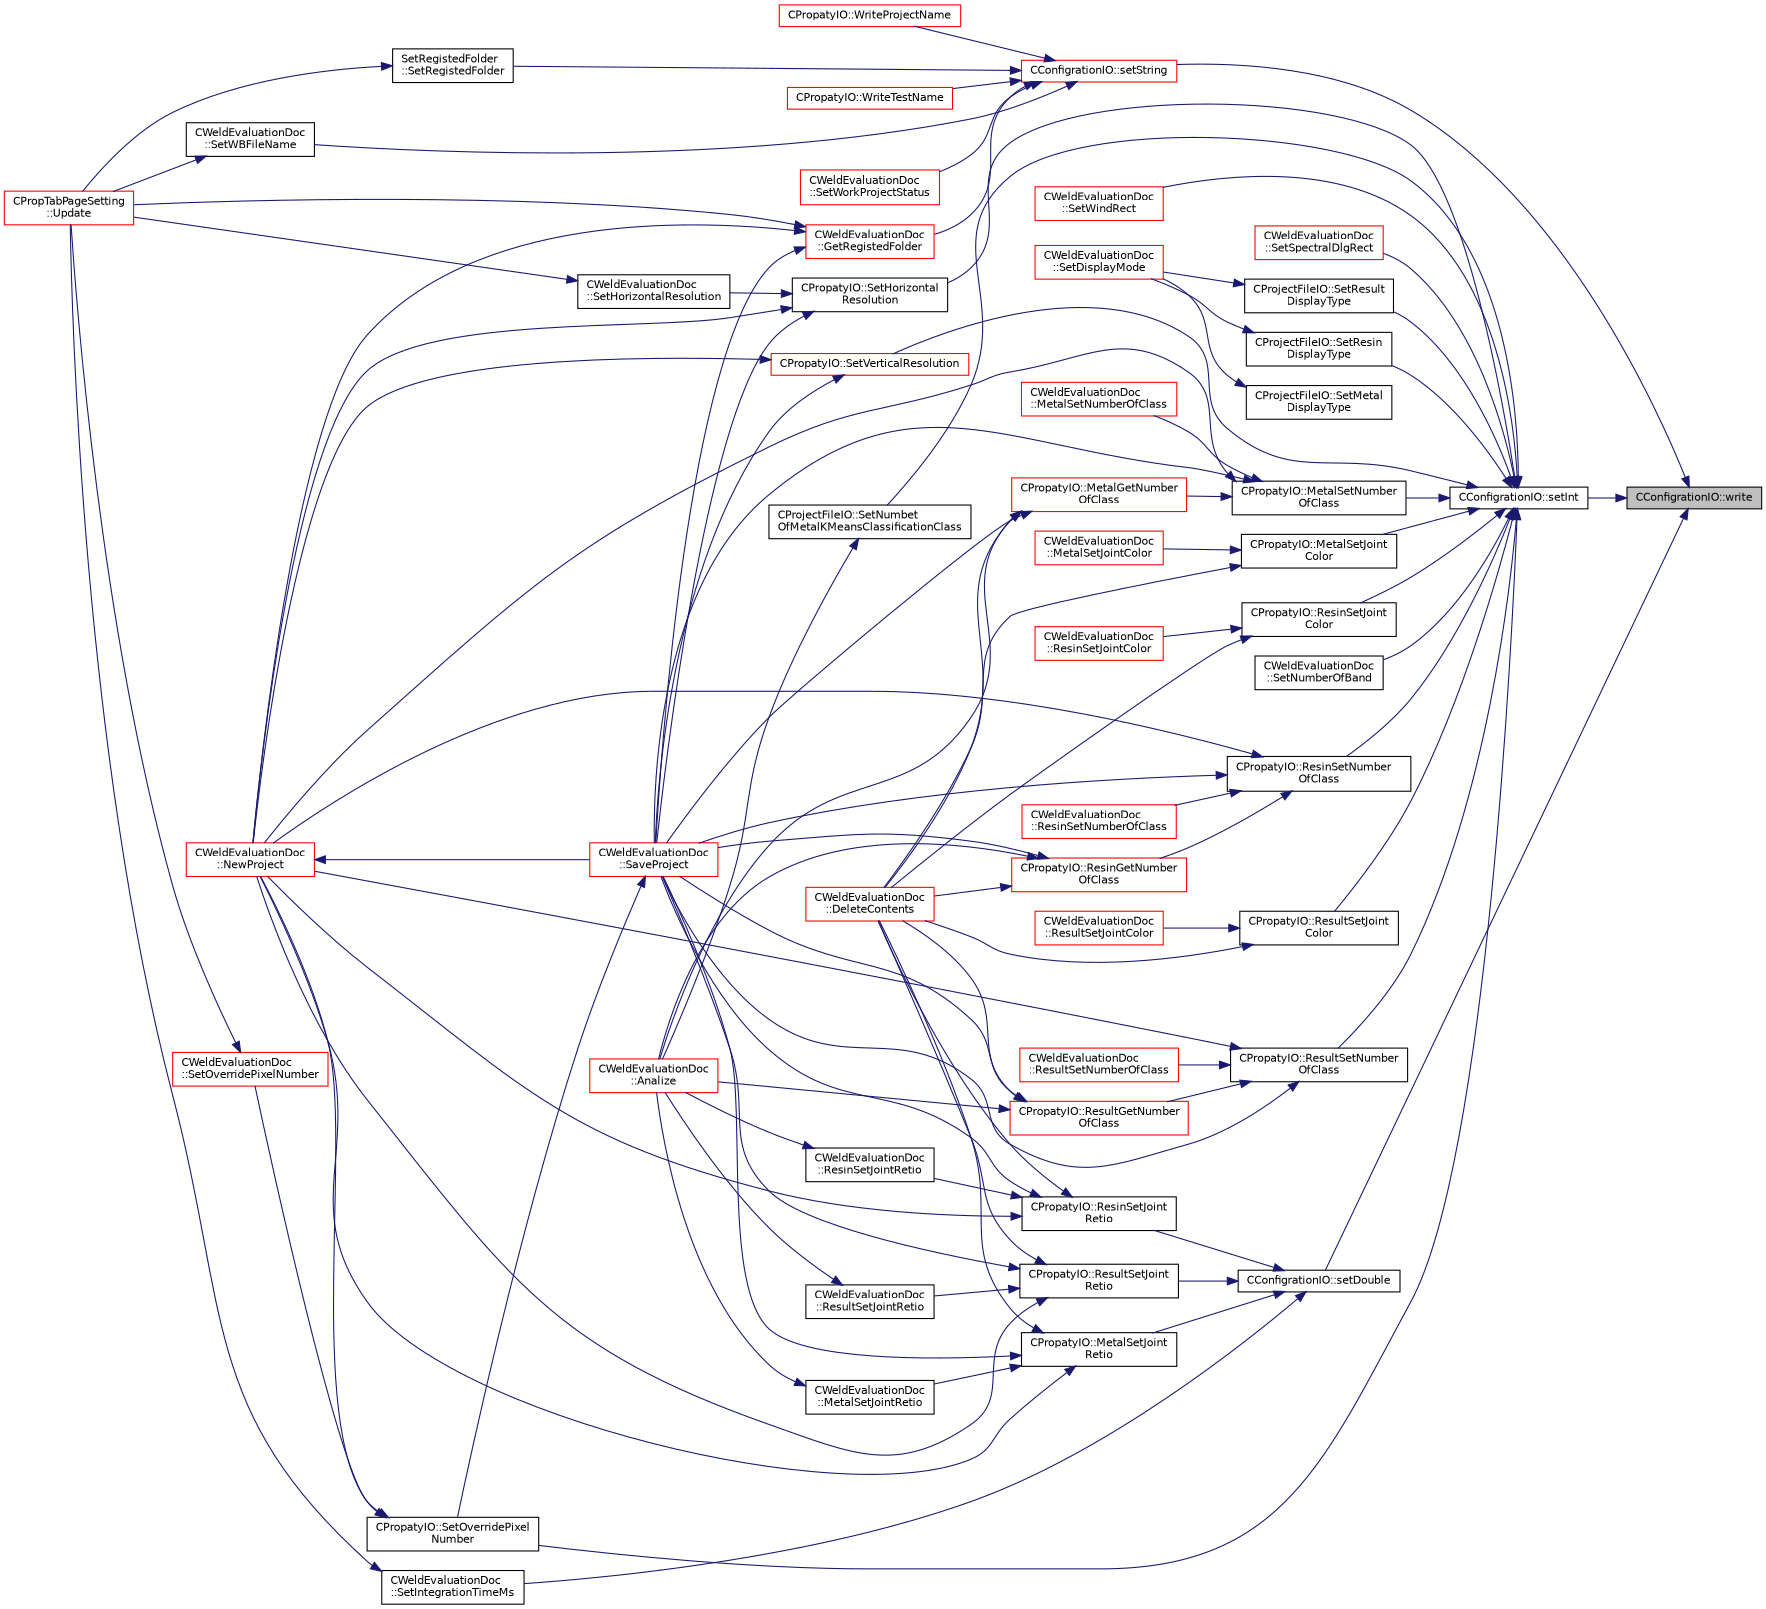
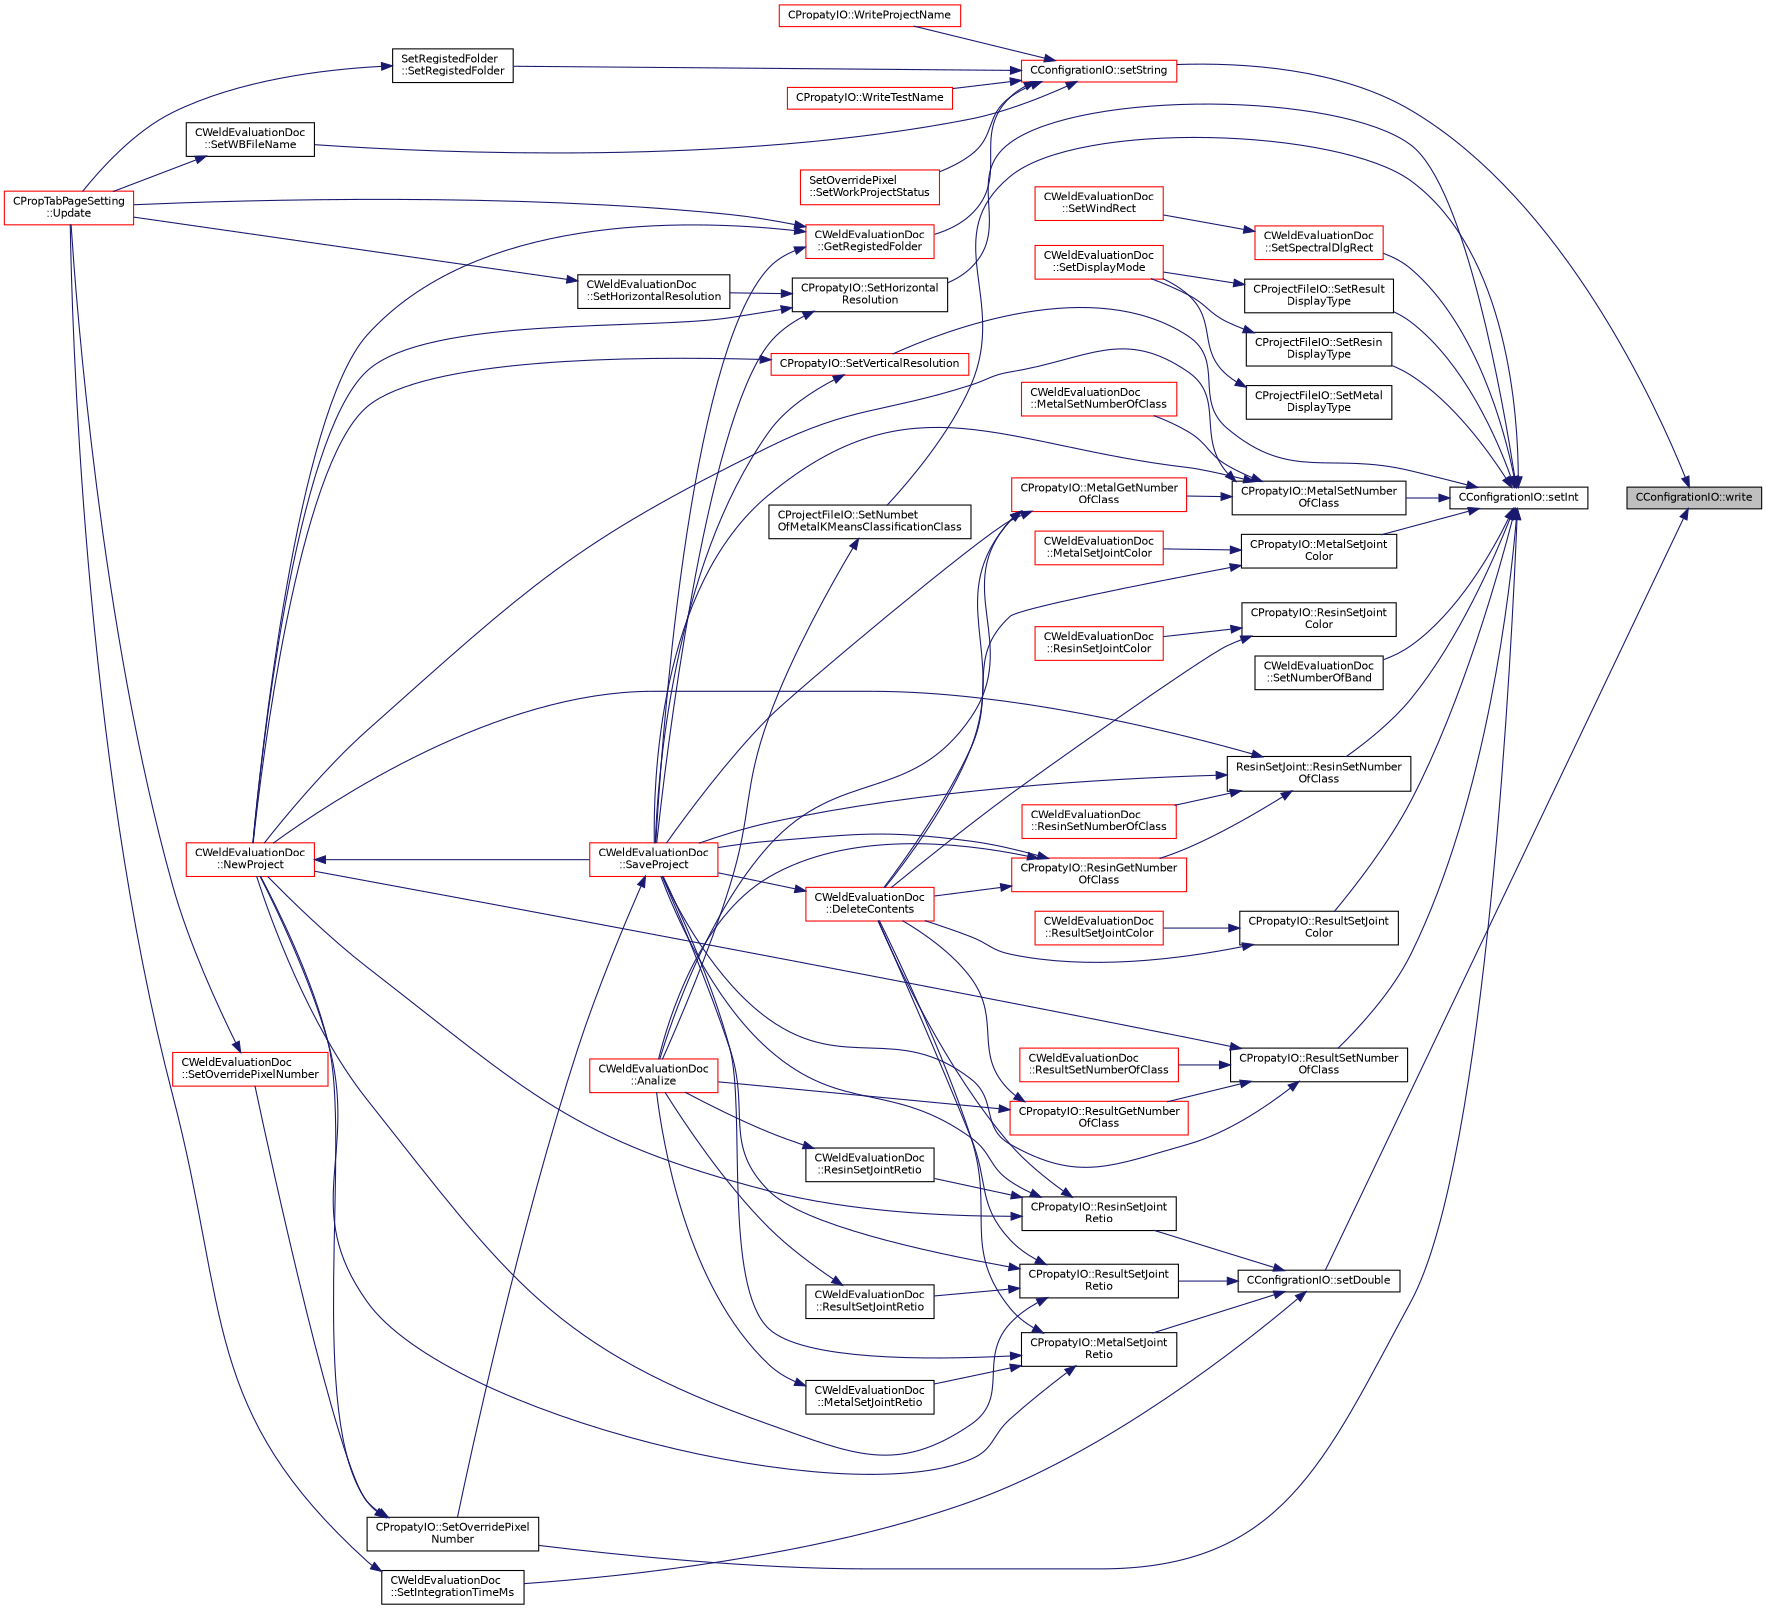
node "CWeldEvaluationDoc ::SetWorkProjectStatus": label "CWeldEvaluationDoc ::SetWorkProjectStatus" -> "SetOverridePixel ::SetWorkProjectStatus"
edge "CWeldEvaluationDoc ::SetWindRect" -> "CConfigrationIO::setInt": now "CWeldEvaluationDoc ::SetWindRect" -> "CWeldEvaluationDoc ::SetSpectralDlgRect"
edge "CConfigrationIO::setInt" -> "CConfigrationIO::write": removed
edge "CPropatyIO::ResinSetJoint Color" -> "CConfigrationIO::setInt": removed
node "CPropatyIO::ResinSetNumber OfClass": label "CPropatyIO::ResinSetNumber OfClass" -> "ResinSetJoint::ResinSetNumber OfClass"
edge "CWeldEvaluationDoc ::SaveProject" -> "CPropatyIO::ResultGetNumber OfClass": now "CWeldEvaluationDoc ::SaveProject" -> "CWeldEvaluationDoc ::DeleteContents"
